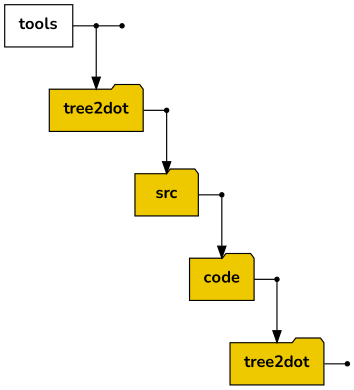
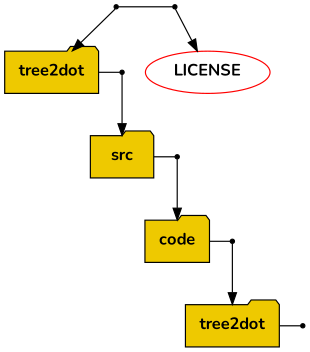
node "tools": removed
node "LICENSE": added
